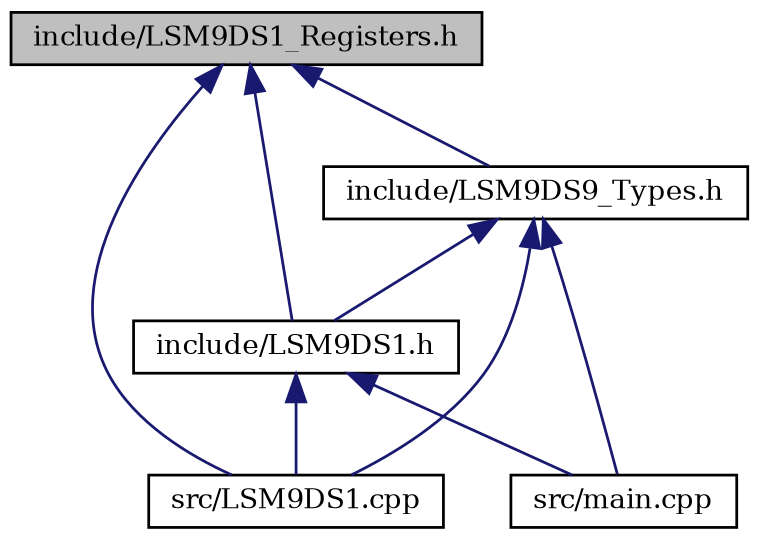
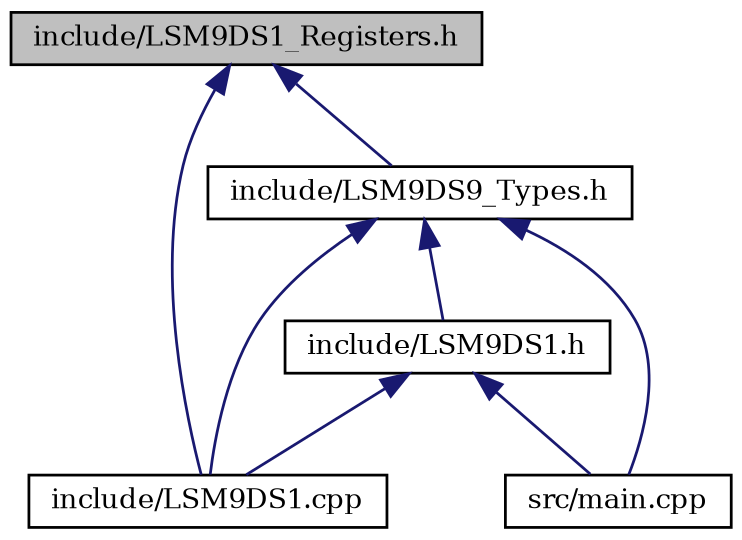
edge "include/LSM9DS1.h" -> "include/LSM9DS1_Registers.h": removed
node "src/LSM9DS1.cpp": label "src/LSM9DS1.cpp" -> "include/LSM9DS1.cpp"
